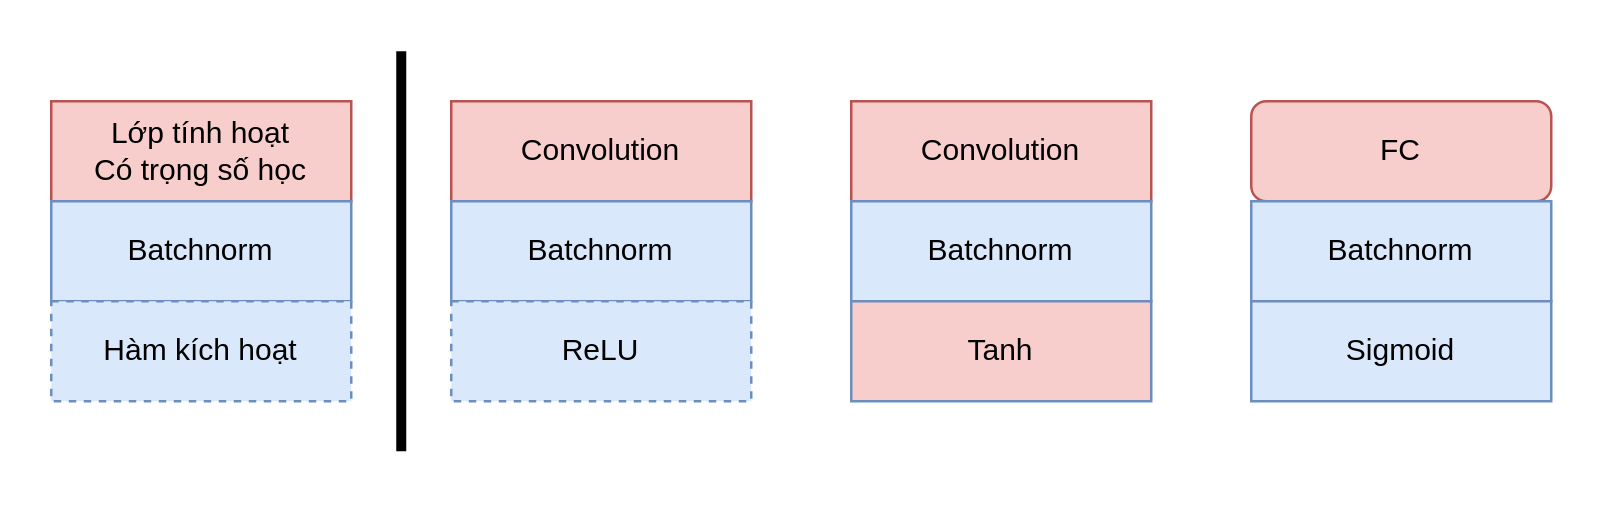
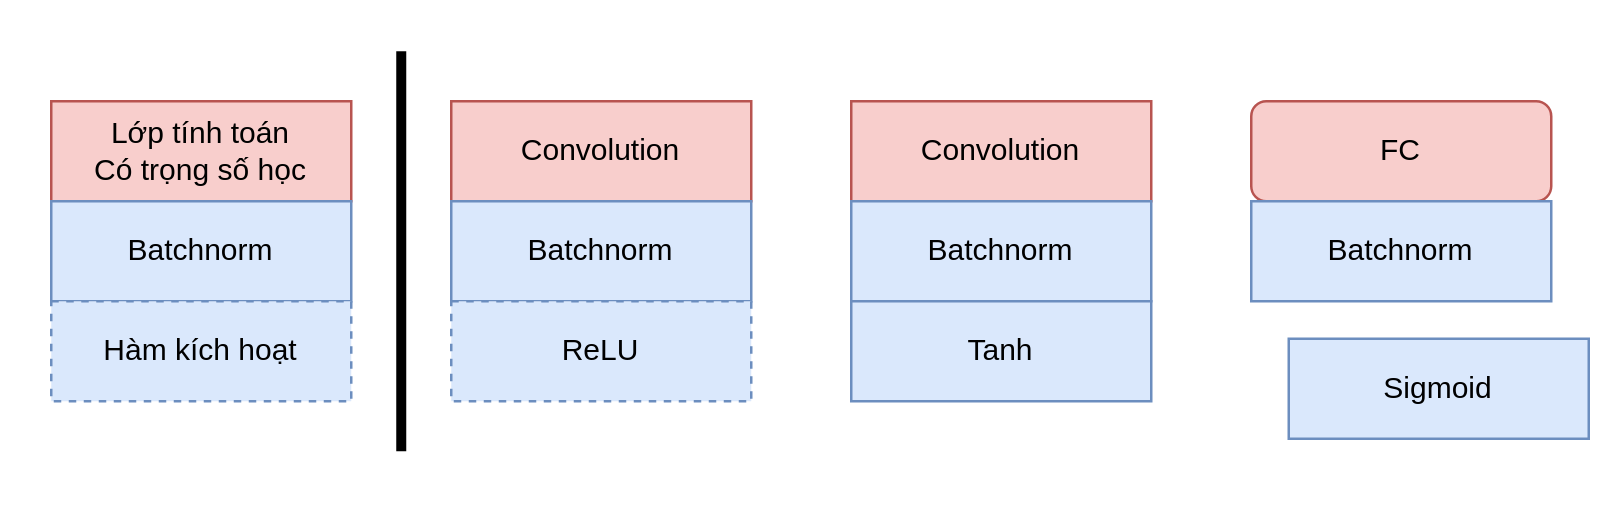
node "Lớp tính hoạt Có trọng số học": label "Lớp tính hoạt Có trọng số học" -> "Lớp tính toán Có trọng số học"
node "Tanh": fillcolor #f8cecc -> #dae8fc
node "Sigmoid": moved (1401, 351) -> (1439, 389)
